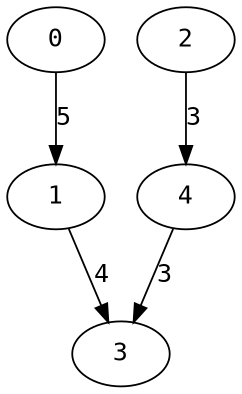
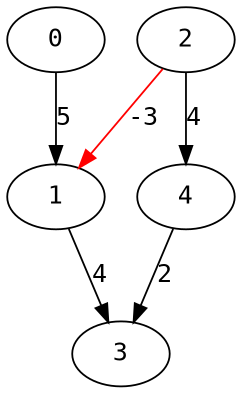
edge "2" -> "1": added, label "-3"
edge "2" -> "4": label "3" -> "4"
edge "4" -> "3": label "3" -> "2"
